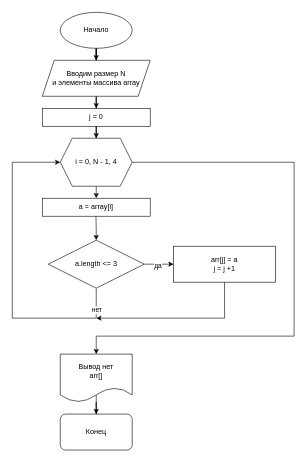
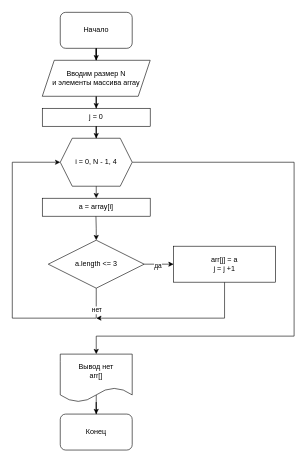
node "Начало": shape ellipse -> rounded rectangle
